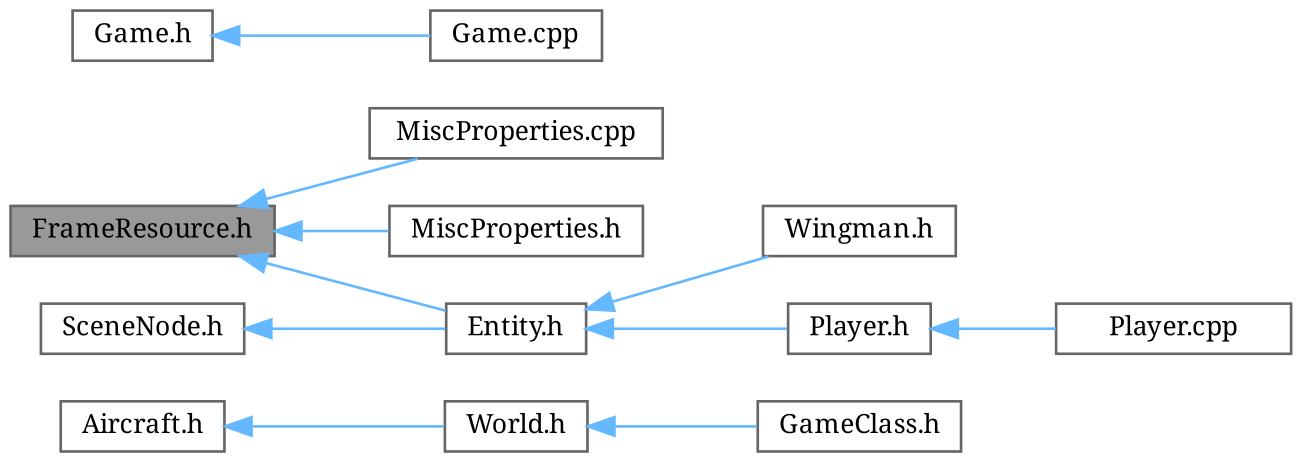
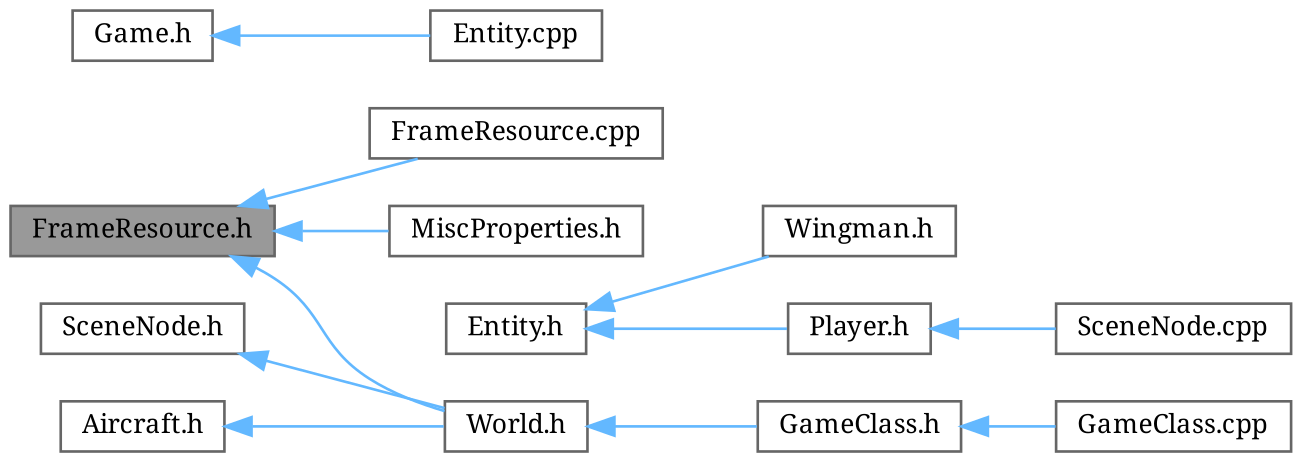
node "Game.cpp": label "Game.cpp" -> "Entity.cpp"
node "MiscProperties.cpp": label "MiscProperties.cpp" -> "FrameResource.cpp"
edge "Entity.h" -> "FrameResource.h": now "World.h" -> "FrameResource.h"
edge "Entity.h" -> "SceneNode.h": now "World.h" -> "SceneNode.h"
node "Player.cpp": label "Player.cpp" -> "SceneNode.cpp"
node "GameClass.cpp": added
